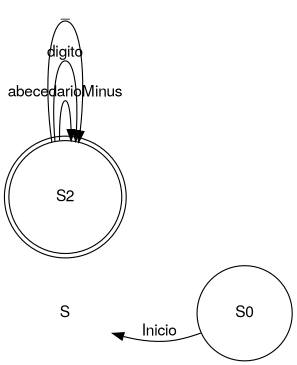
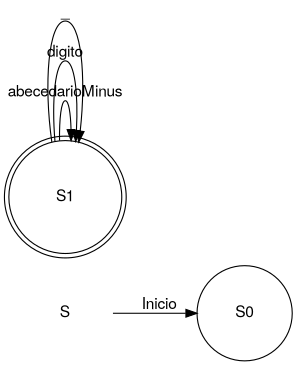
node "S2": label "S2" -> "S1"
edge "S0" -> "S": reversed
